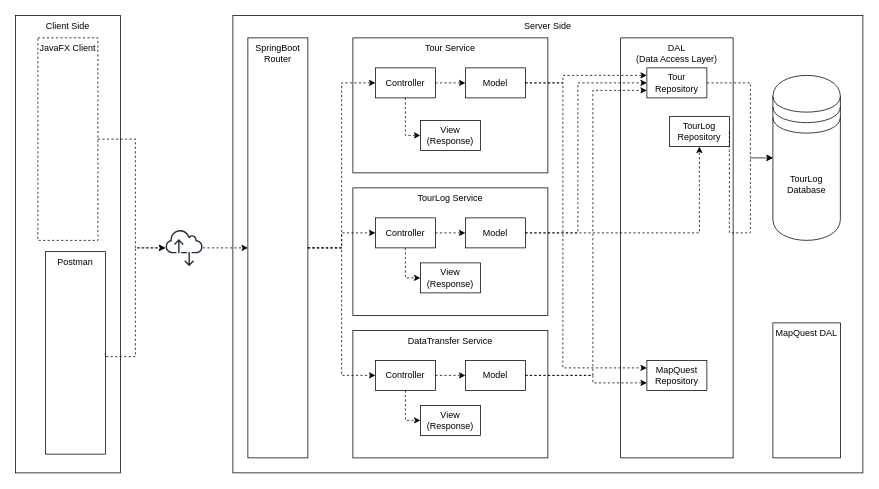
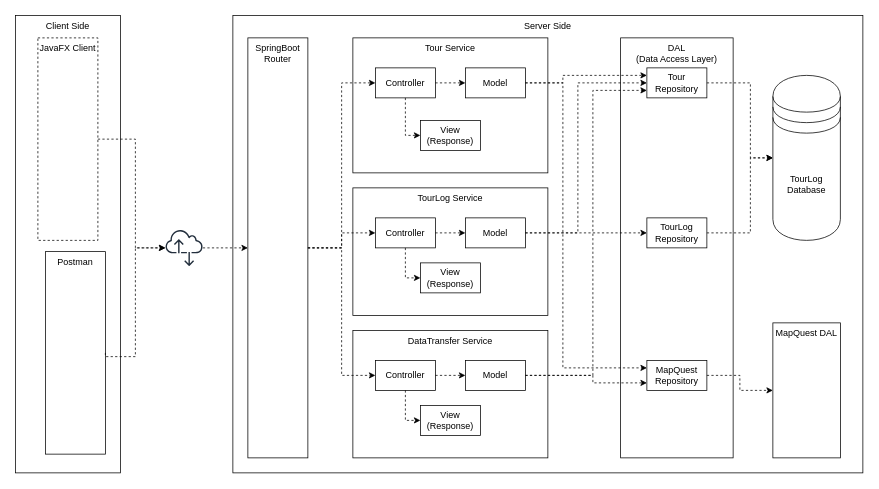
node "TourLog Repository": moved (699, 132) -> (677, 233)
edge "MapQuest Repository" -> "MapQuest DAL": added
